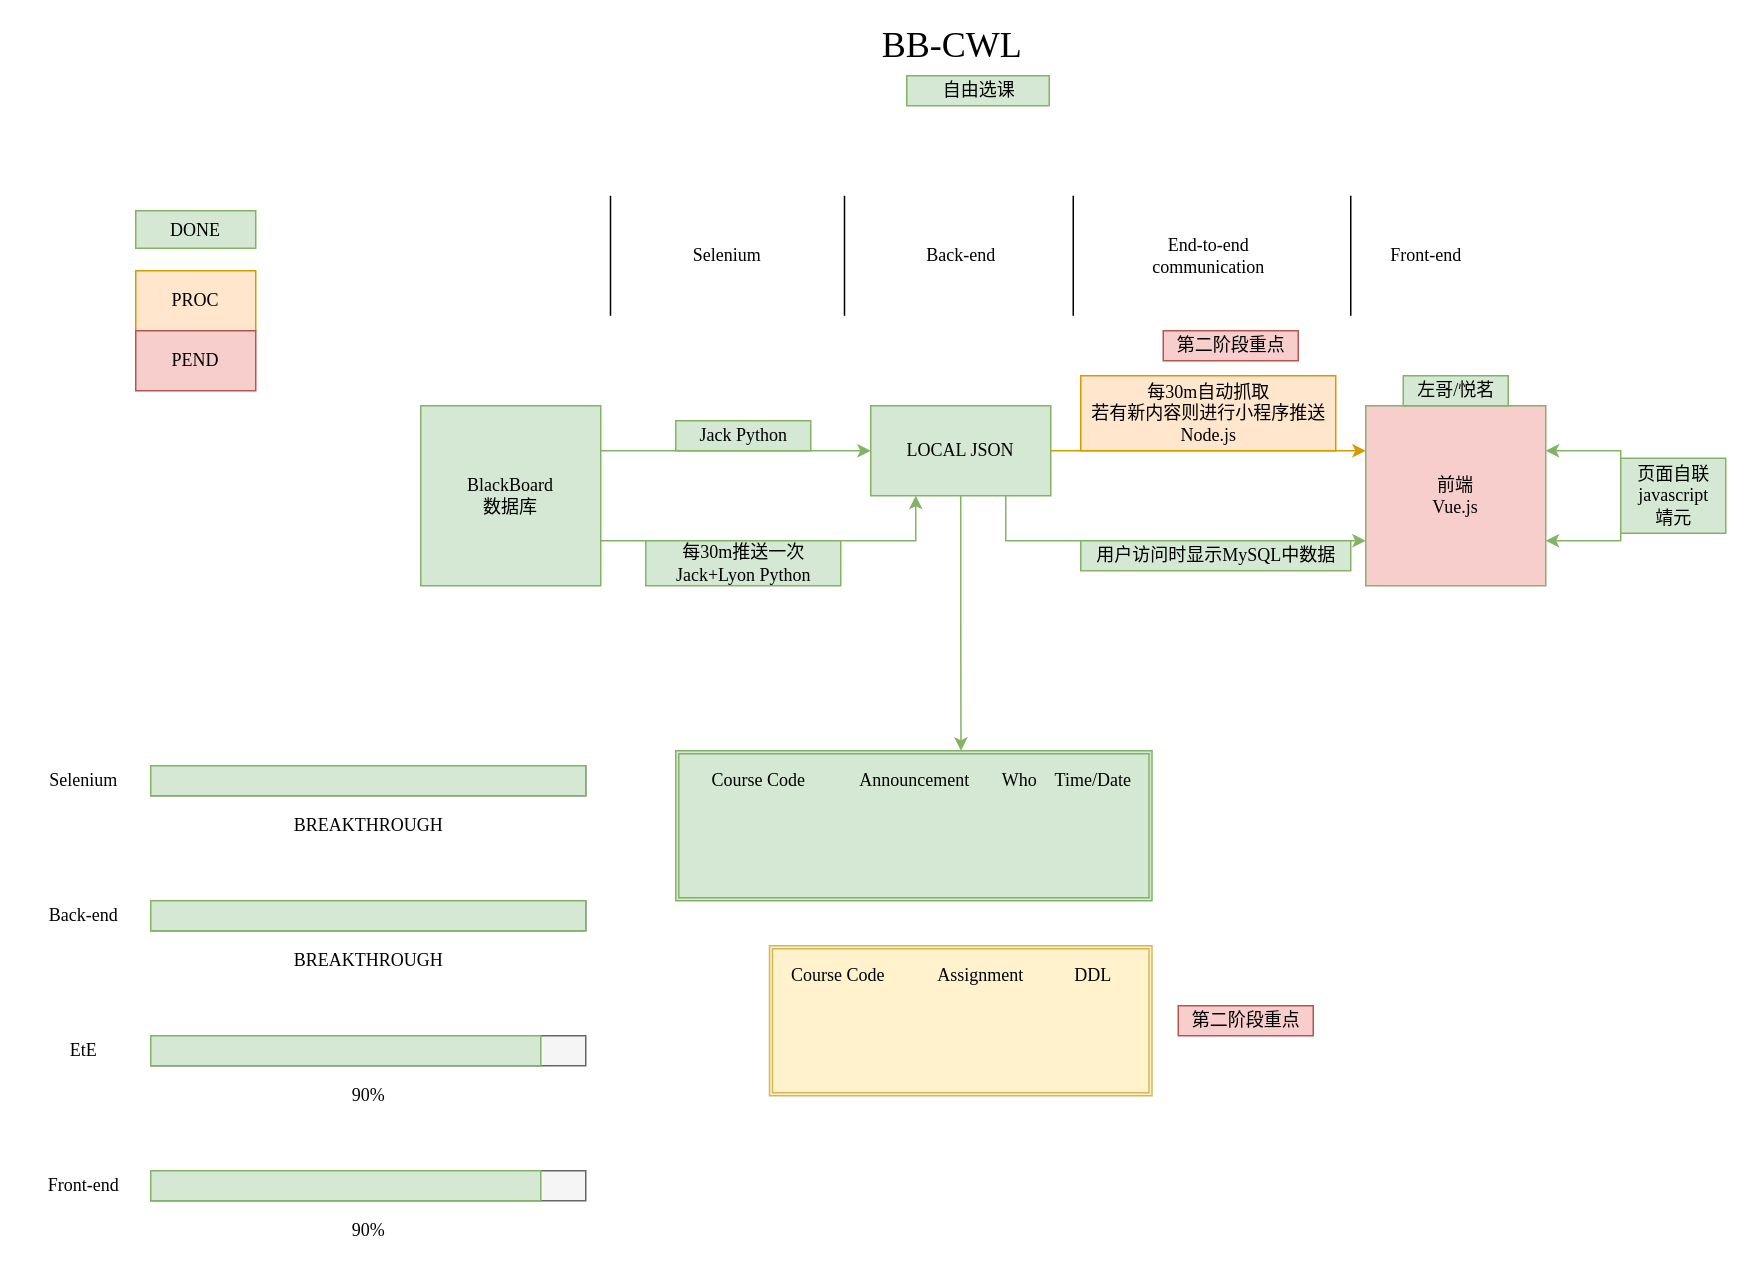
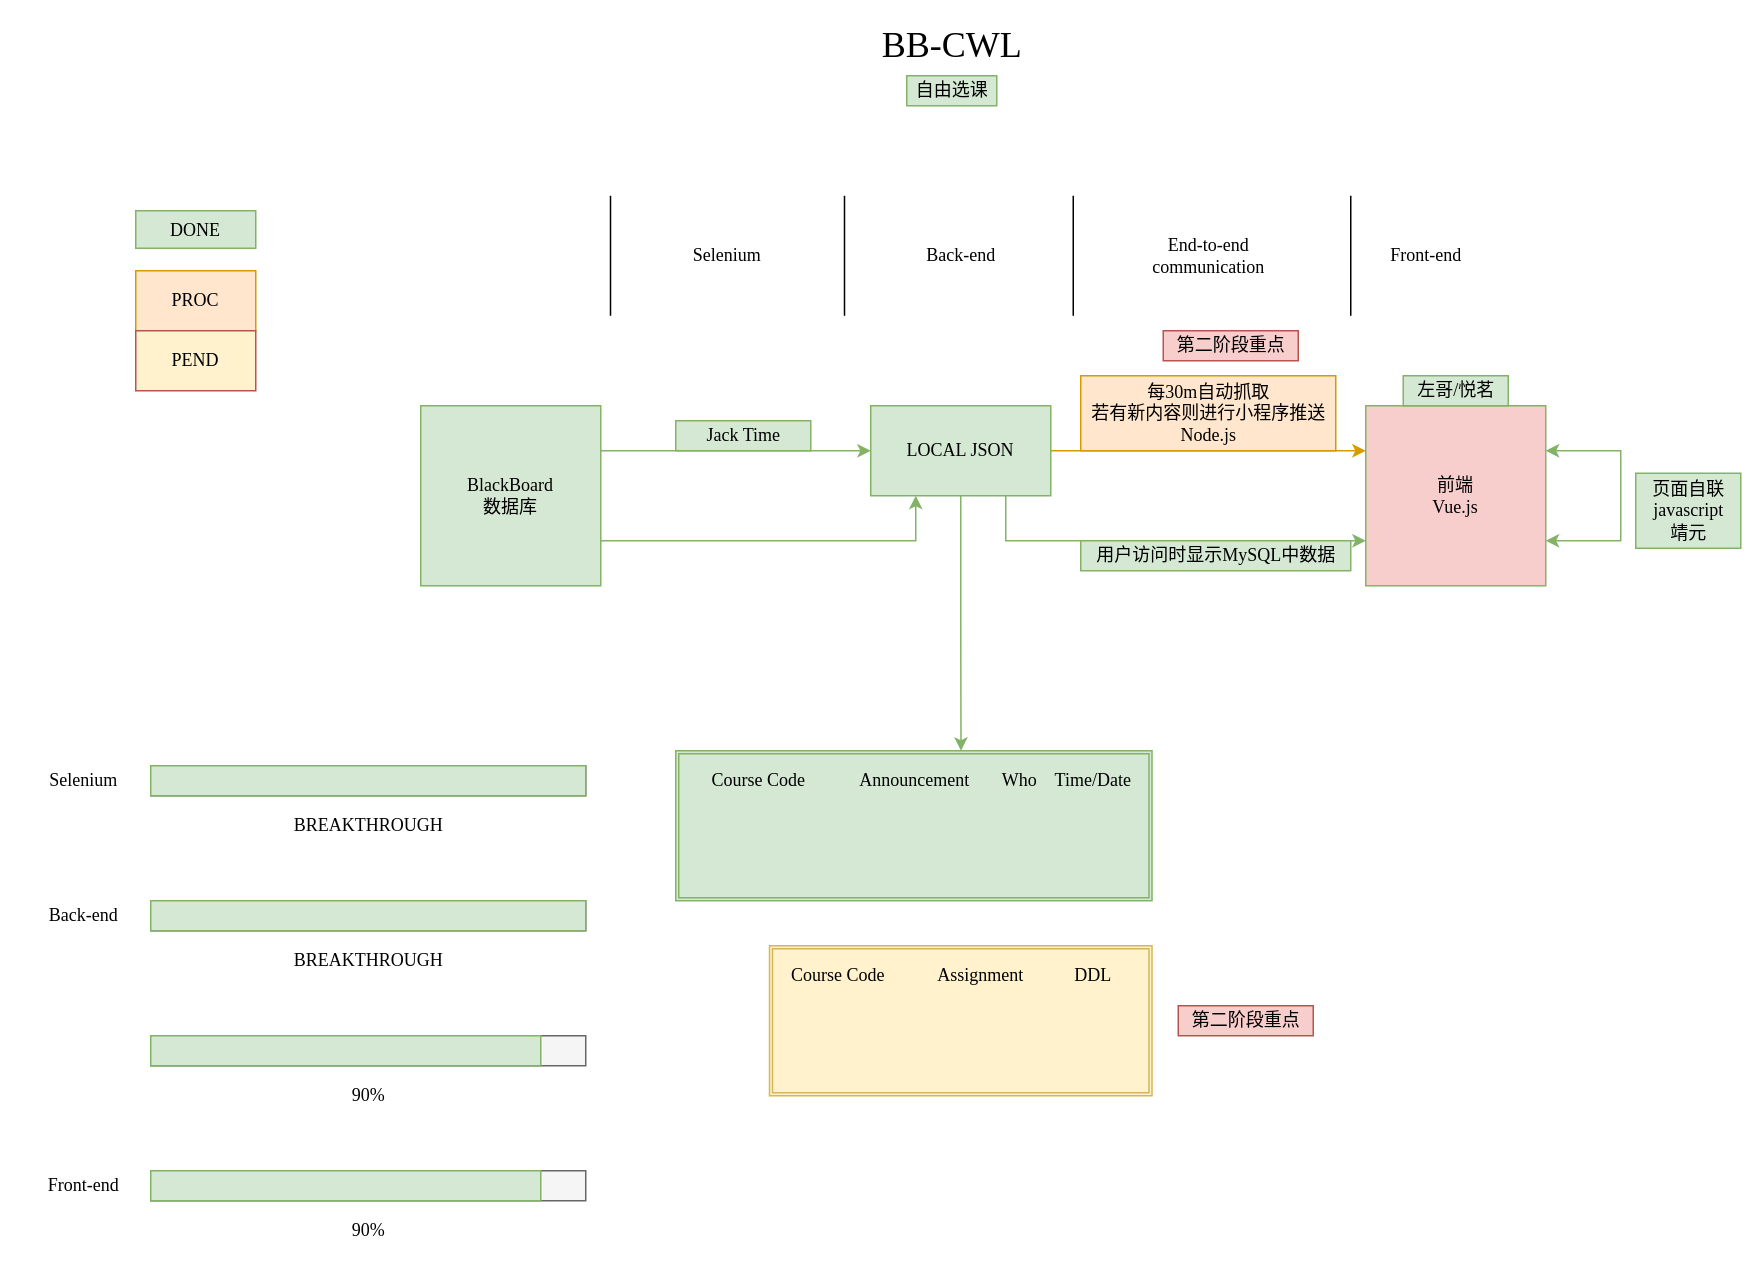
node "自由选课": size 143x30 -> 90x30
node "PEND": fillcolor #f8cecc -> #fff2cc
node "Jack Python": label "Jack Python" -> "Jack Time"
node "页面自联 javascript 靖元": moved (1673, 496) -> (1688, 511)
node "每30m推送一次 Jack+Lyon Python": removed
node "EtE": removed
